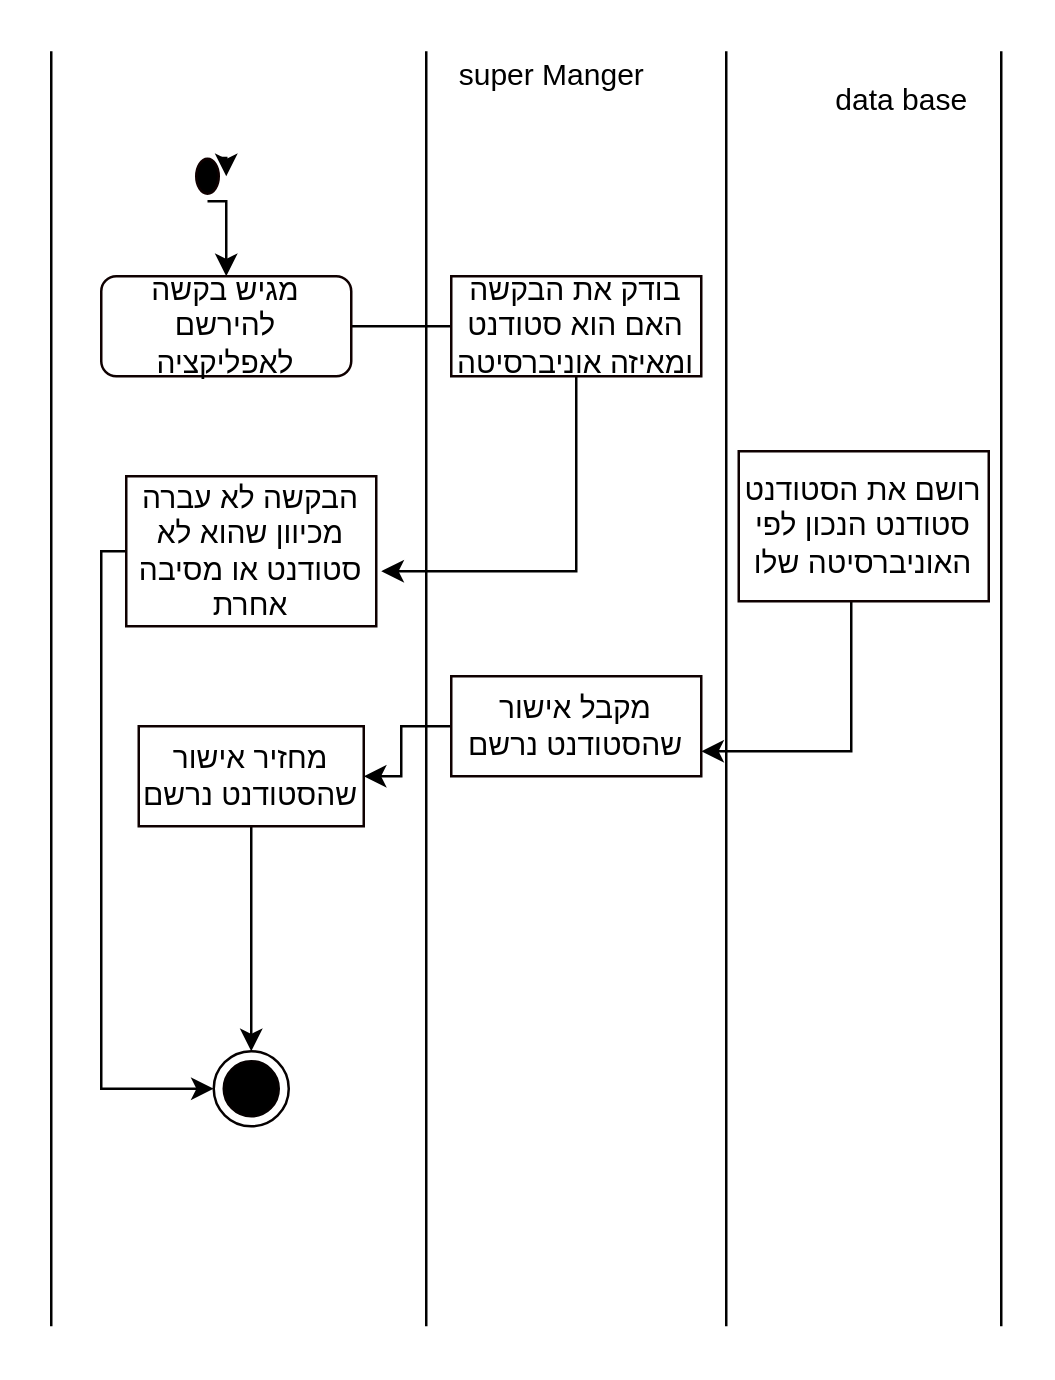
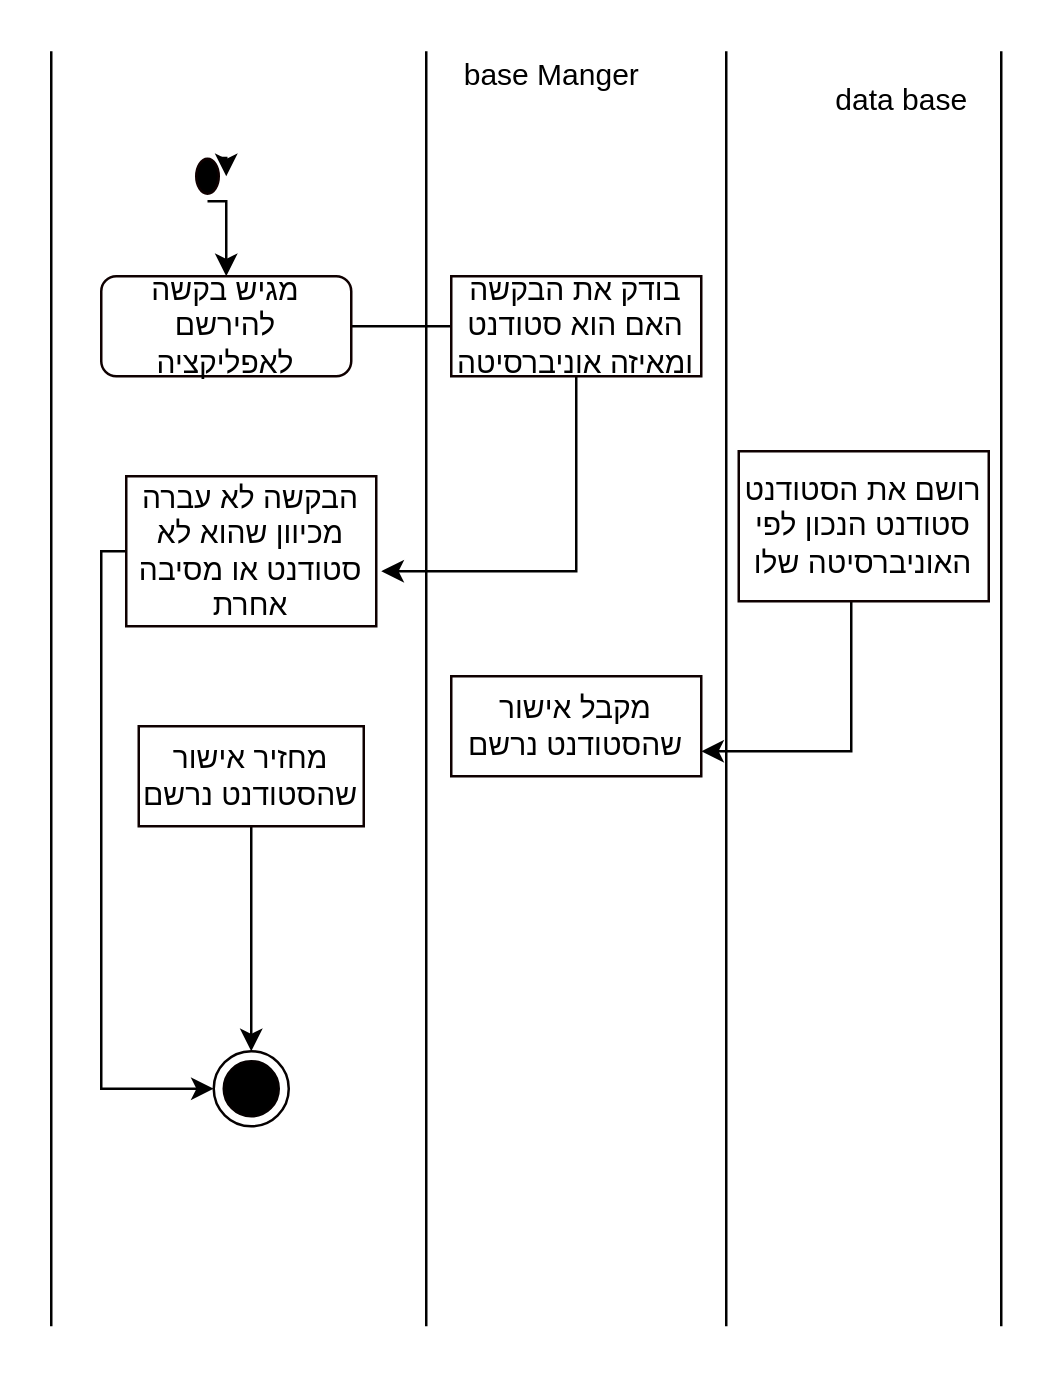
node "super Manger": label "super Manger" -> "base Manger"
edge "מקבל אישור שהסטודנט נרשם" -> "מחזיר אישור שהסטודנט נרשם": removed
